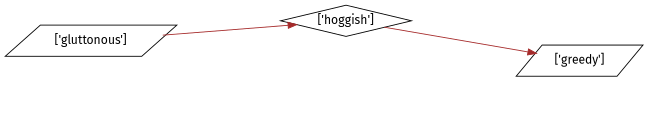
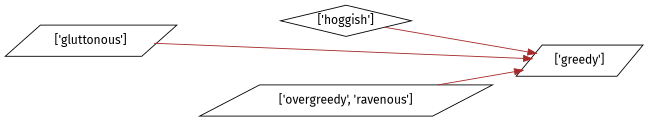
edge "['gluttonous']" -> "['hoggish']": now "['gluttonous']" -> "['greedy']"
node "['overgreedy', 'ravenous']": added
